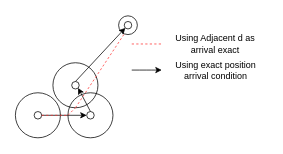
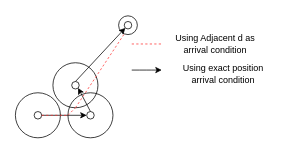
node "Using Adjacent d as arrival exact": label "Using Adjacent d as arrival exact" -> "Using Adjacent d as arrival condition"
node "Using exact position arrival condition": moved (215, 70) -> (223, 74)
